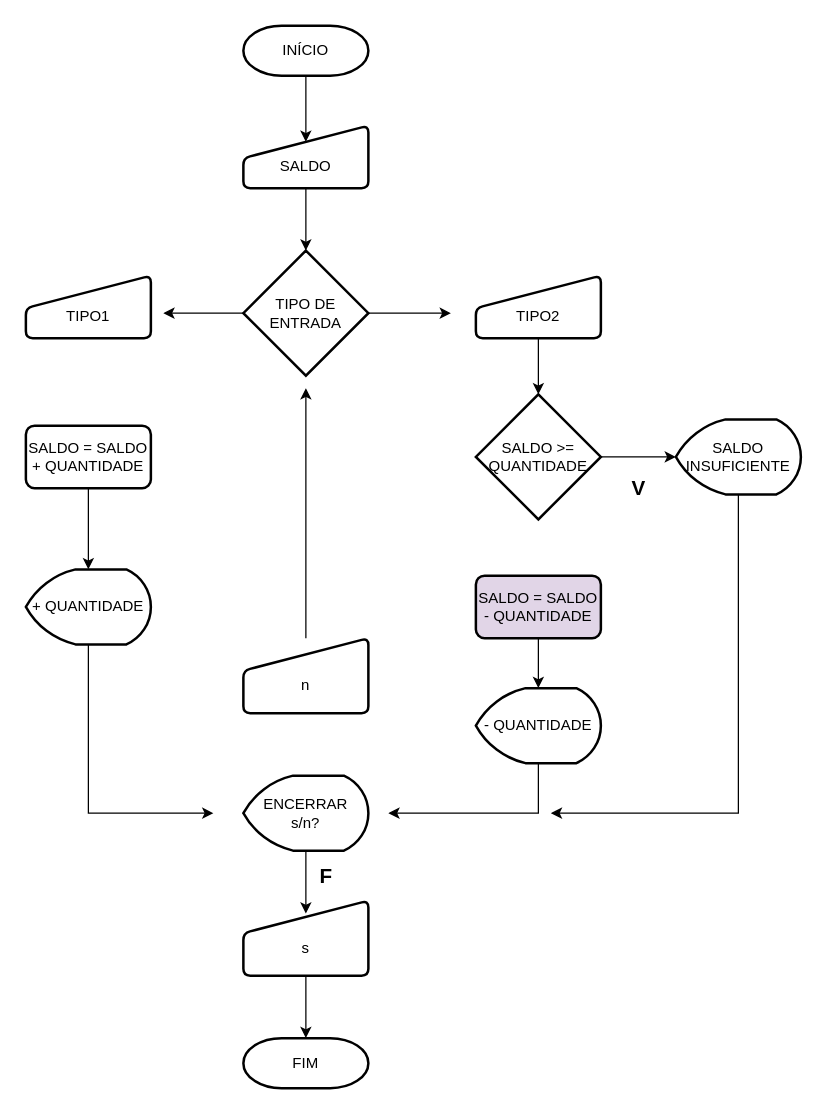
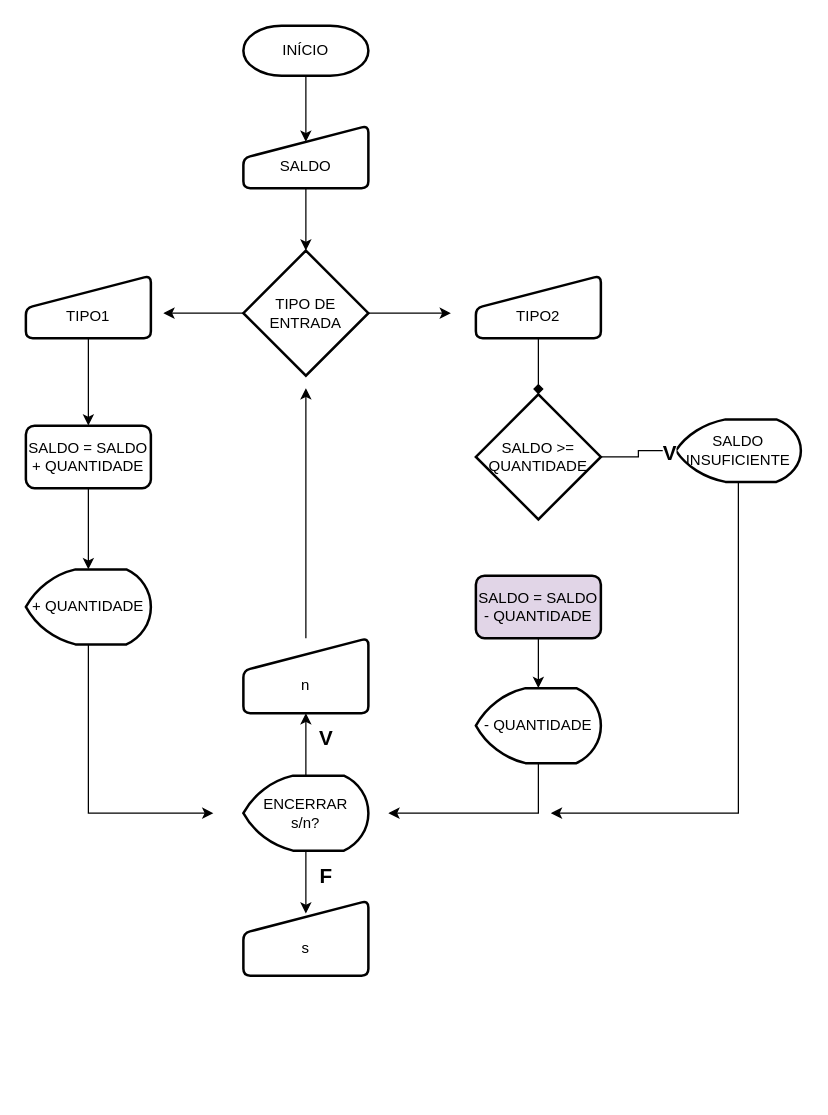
edge "TIPO1" -> "SALDO = SALDO + QUANTIDADE": added
edge "TIPO2" -> "SALDO >= QUANTIDADE": arrowhead classic -> diamond
node "SALDO INSUFICIENTE": size 125x75 -> 125x63
edge "ENCERRAR s/n?" -> "n": added, label "V"
edge "s" -> "FIM": removed
node "FIM": removed
